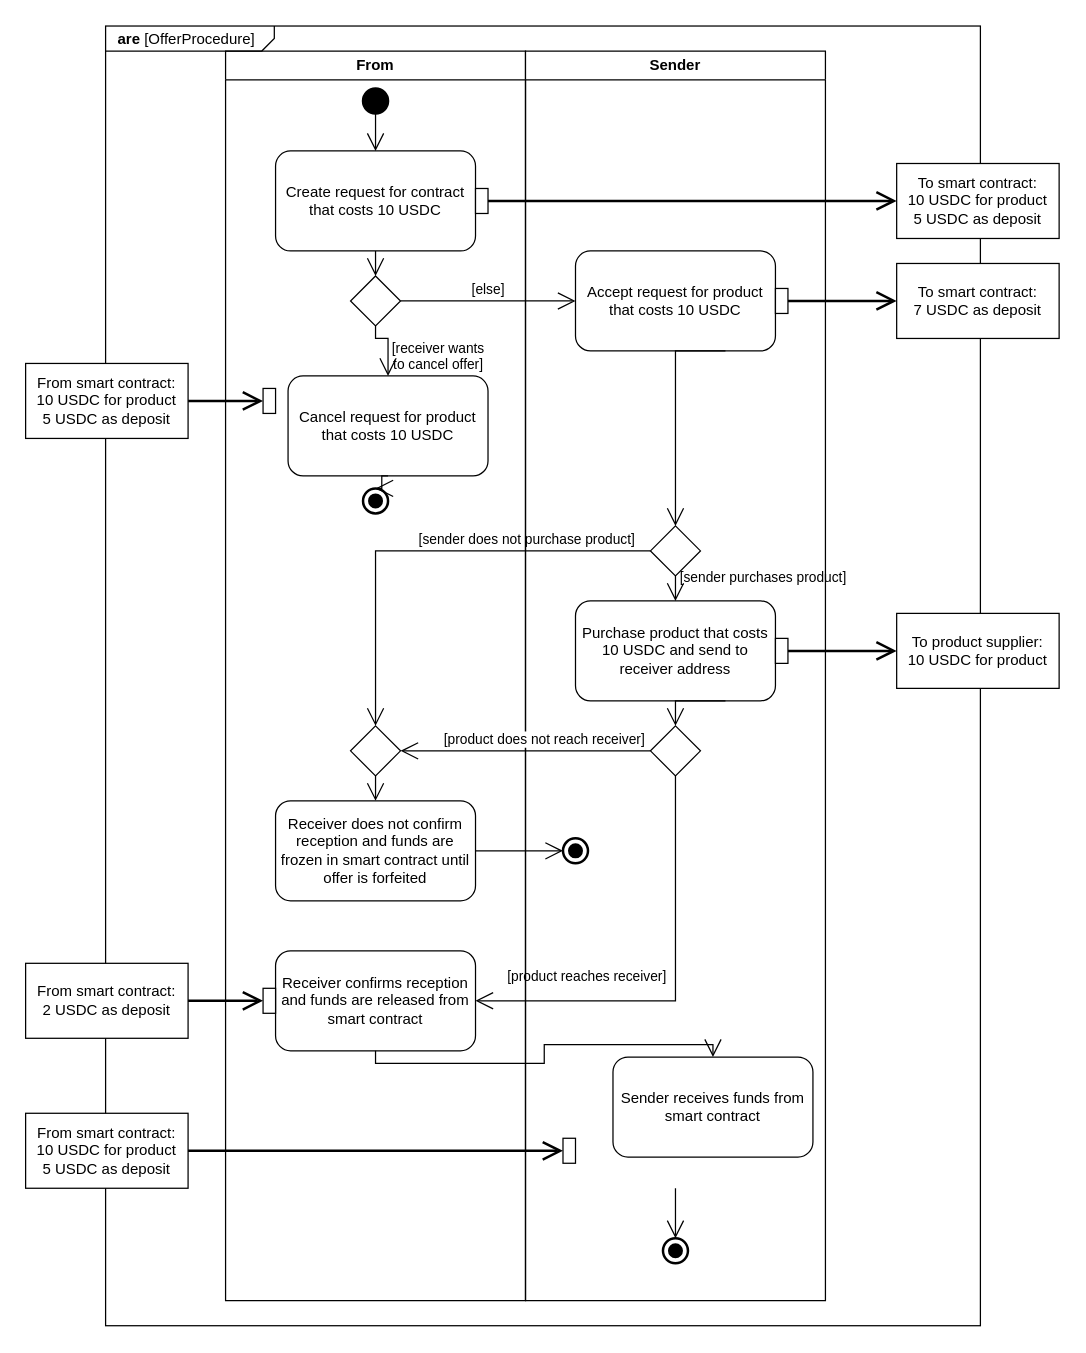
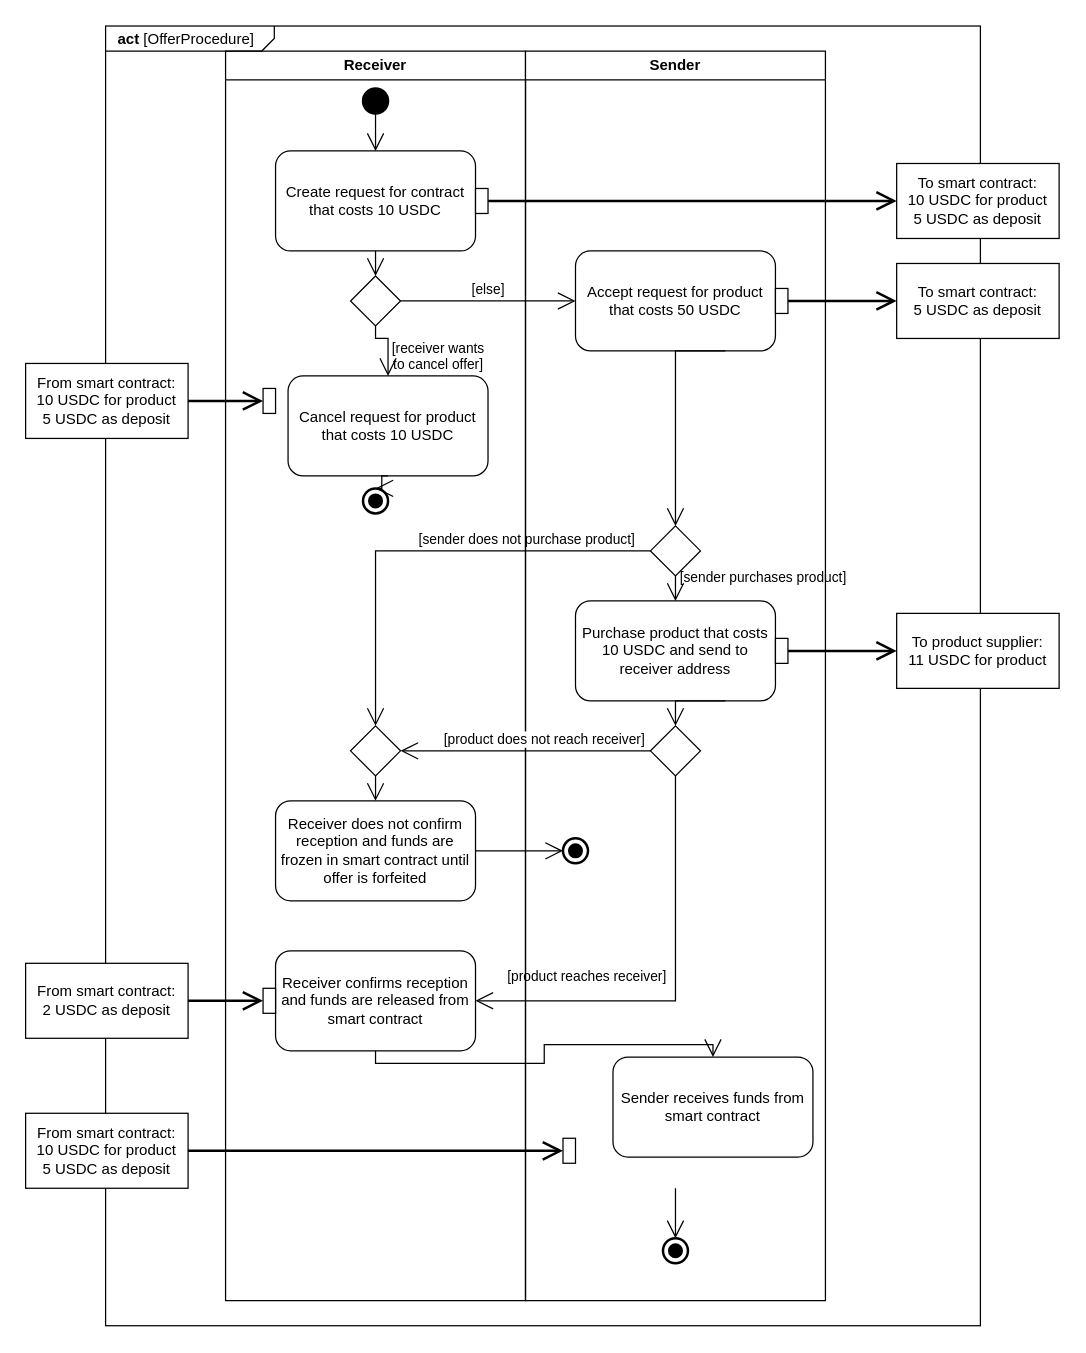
node "are [OfferProcedure]": label "are [OfferProcedure]" -> "act [OfferProcedure]"
node "From": label "From" -> "Receiver"
node "Accept request for product that costs 10 USDC": label "Accept request for product that costs 10 USDC" -> "Accept request for product that costs 50 USDC"
node "To smart contract: 7 USDC as deposit": label "To smart contract: 7 USDC as deposit" -> "To smart contract: 5 USDC as deposit"
node "To product supplier: 10 USDC for product": label "To product supplier: 10 USDC for product" -> "To product supplier: 11 USDC for product"
